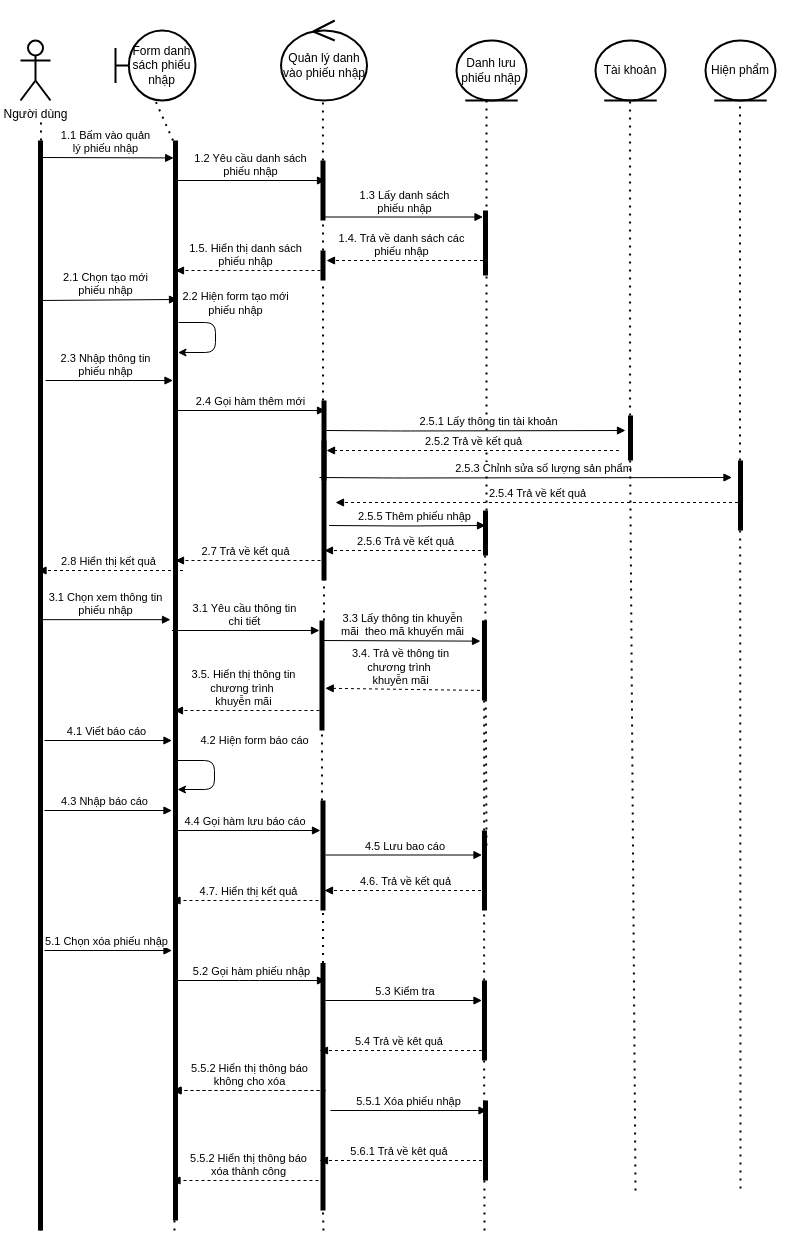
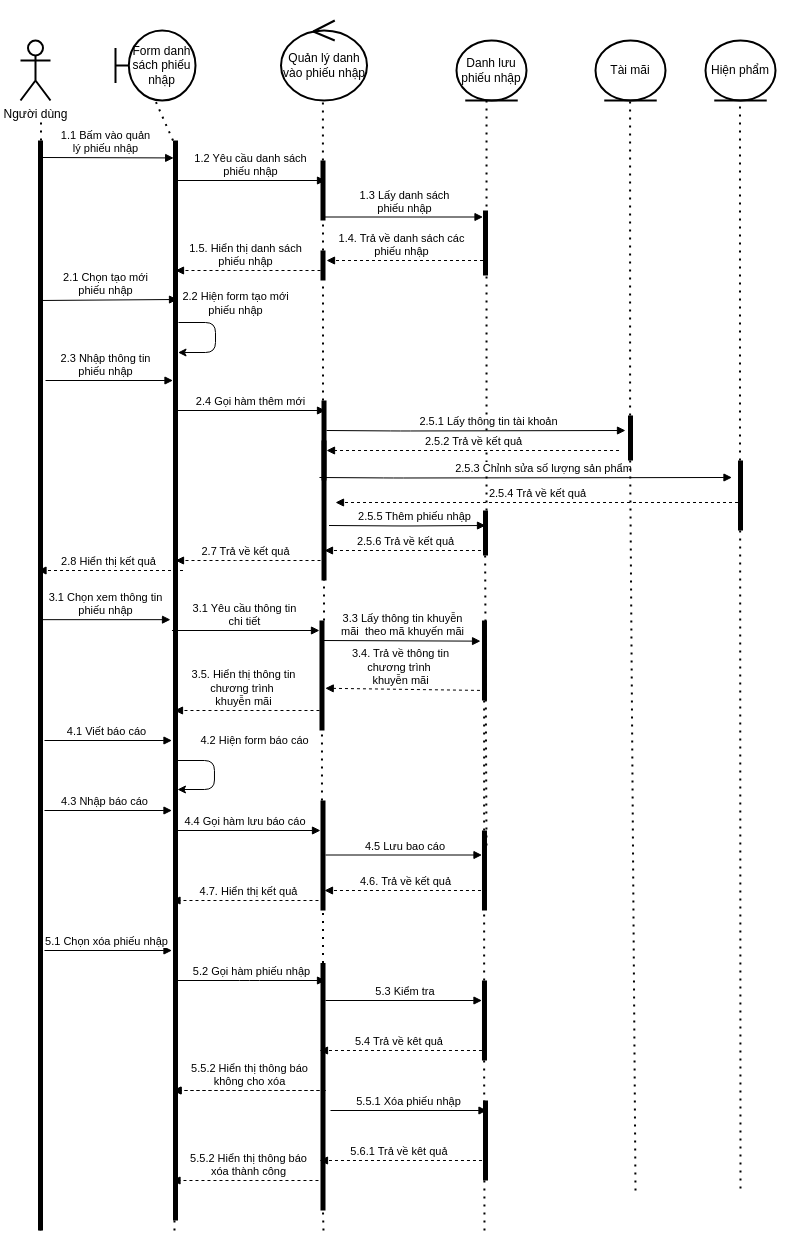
node "Tài khoản": label "Tài khoản" -> "Tài mãi"
